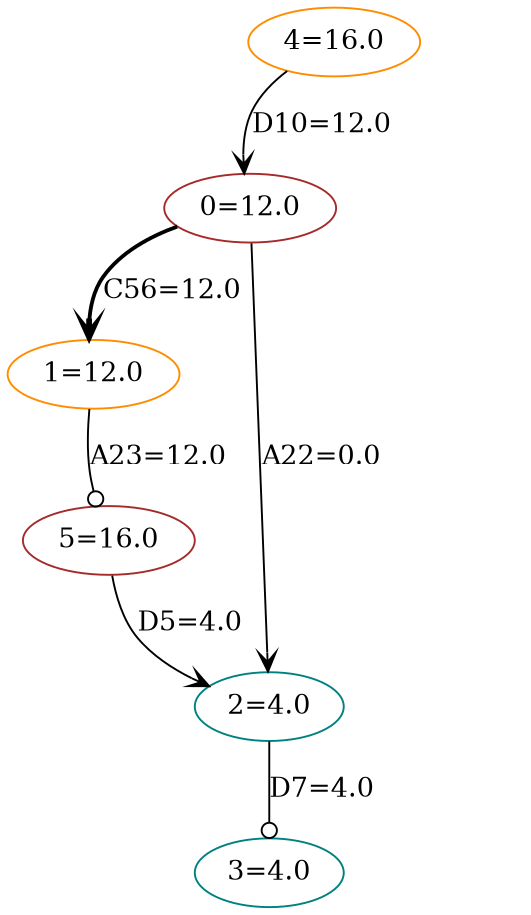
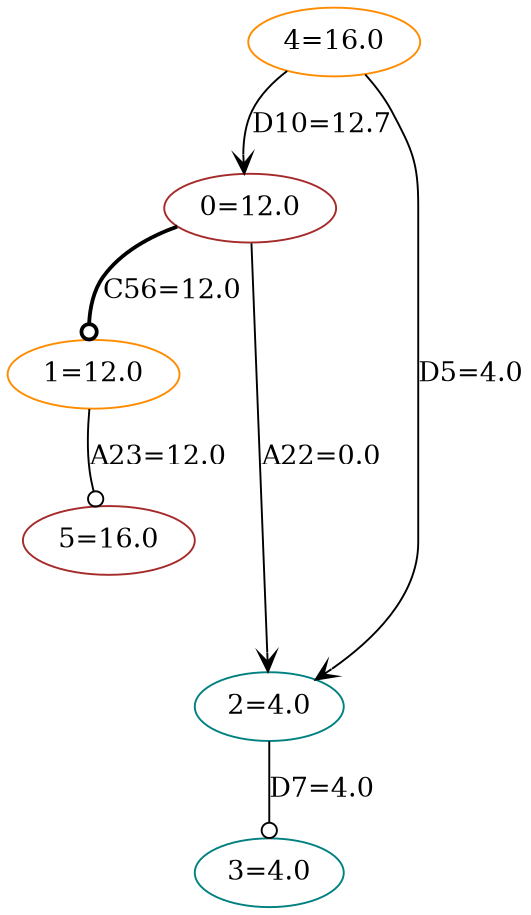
edge "4=16.0" -> "0=12.0": label "D10=12.0" -> "D10=12.7"
edge "0=12.0" -> "1=12.0": arrowhead vee -> odot
edge "5=16.0" -> "2=4.0": now "4=16.0" -> "2=4.0"
